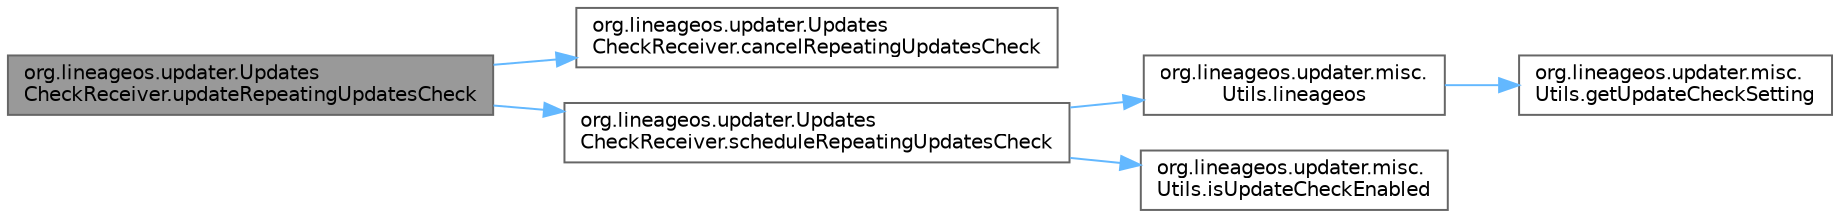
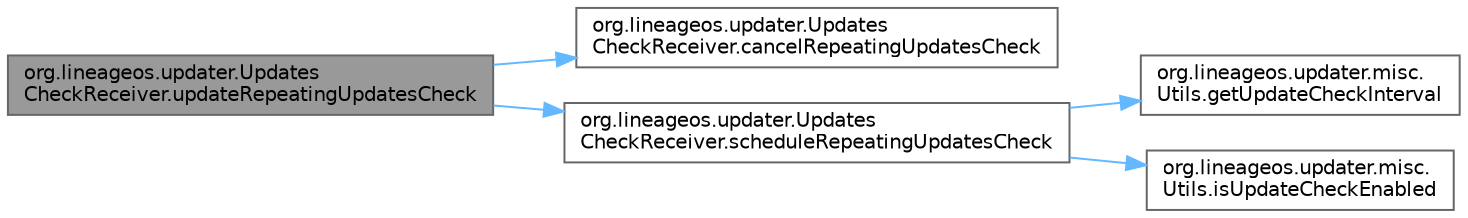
node "org.lineageos.updater.misc. Utils.lineageos": label "org.lineageos.updater.misc. Utils.lineageos" -> "org.lineageos.updater.misc. Utils.getUpdateCheckInterval"
node "org.lineageos.updater.misc. Utils.getUpdateCheckSetting": removed
